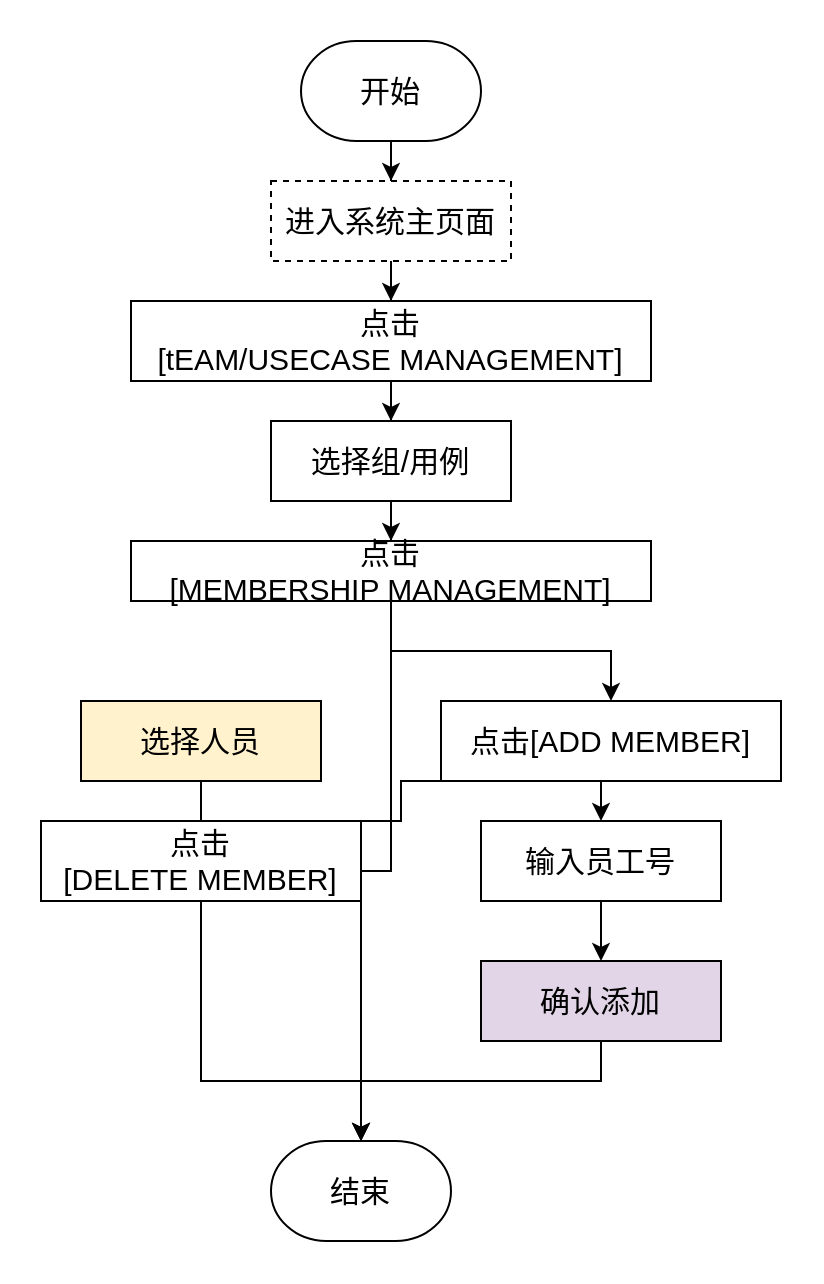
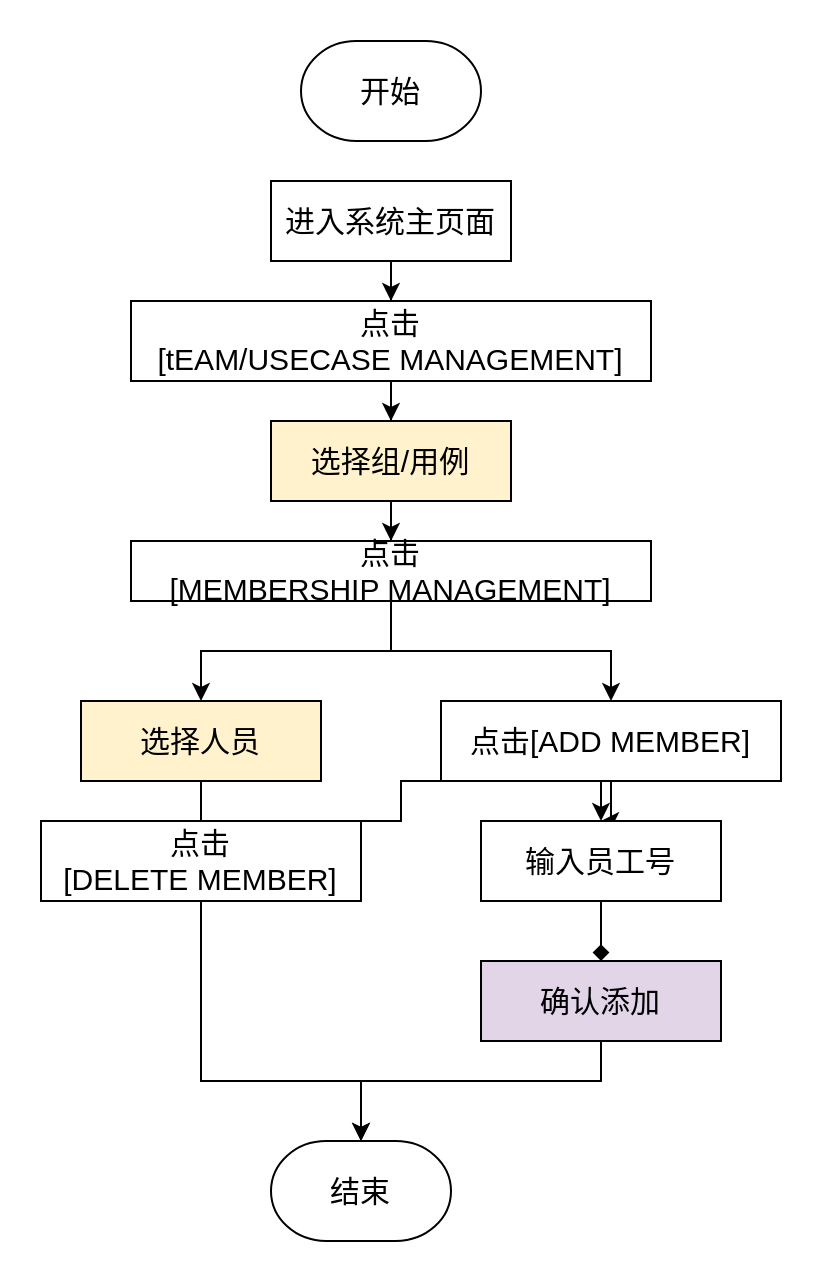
edge "开始" -> "进入系统主页面": removed
node "进入系统主页面": style dashed -> solid
node "选择组/用例": fillcolor #ffffff -> #fff2cc
edge "点击 [MEMBERSHIP MANAGEMENT]" -> "结束": now "点击 [MEMBERSHIP MANAGEMENT]" -> "选择人员"
edge "点击[ADD MEMBER]" -> "输入员工号": added
edge "输入员工号" -> "确认添加": arrowhead classic -> diamond
